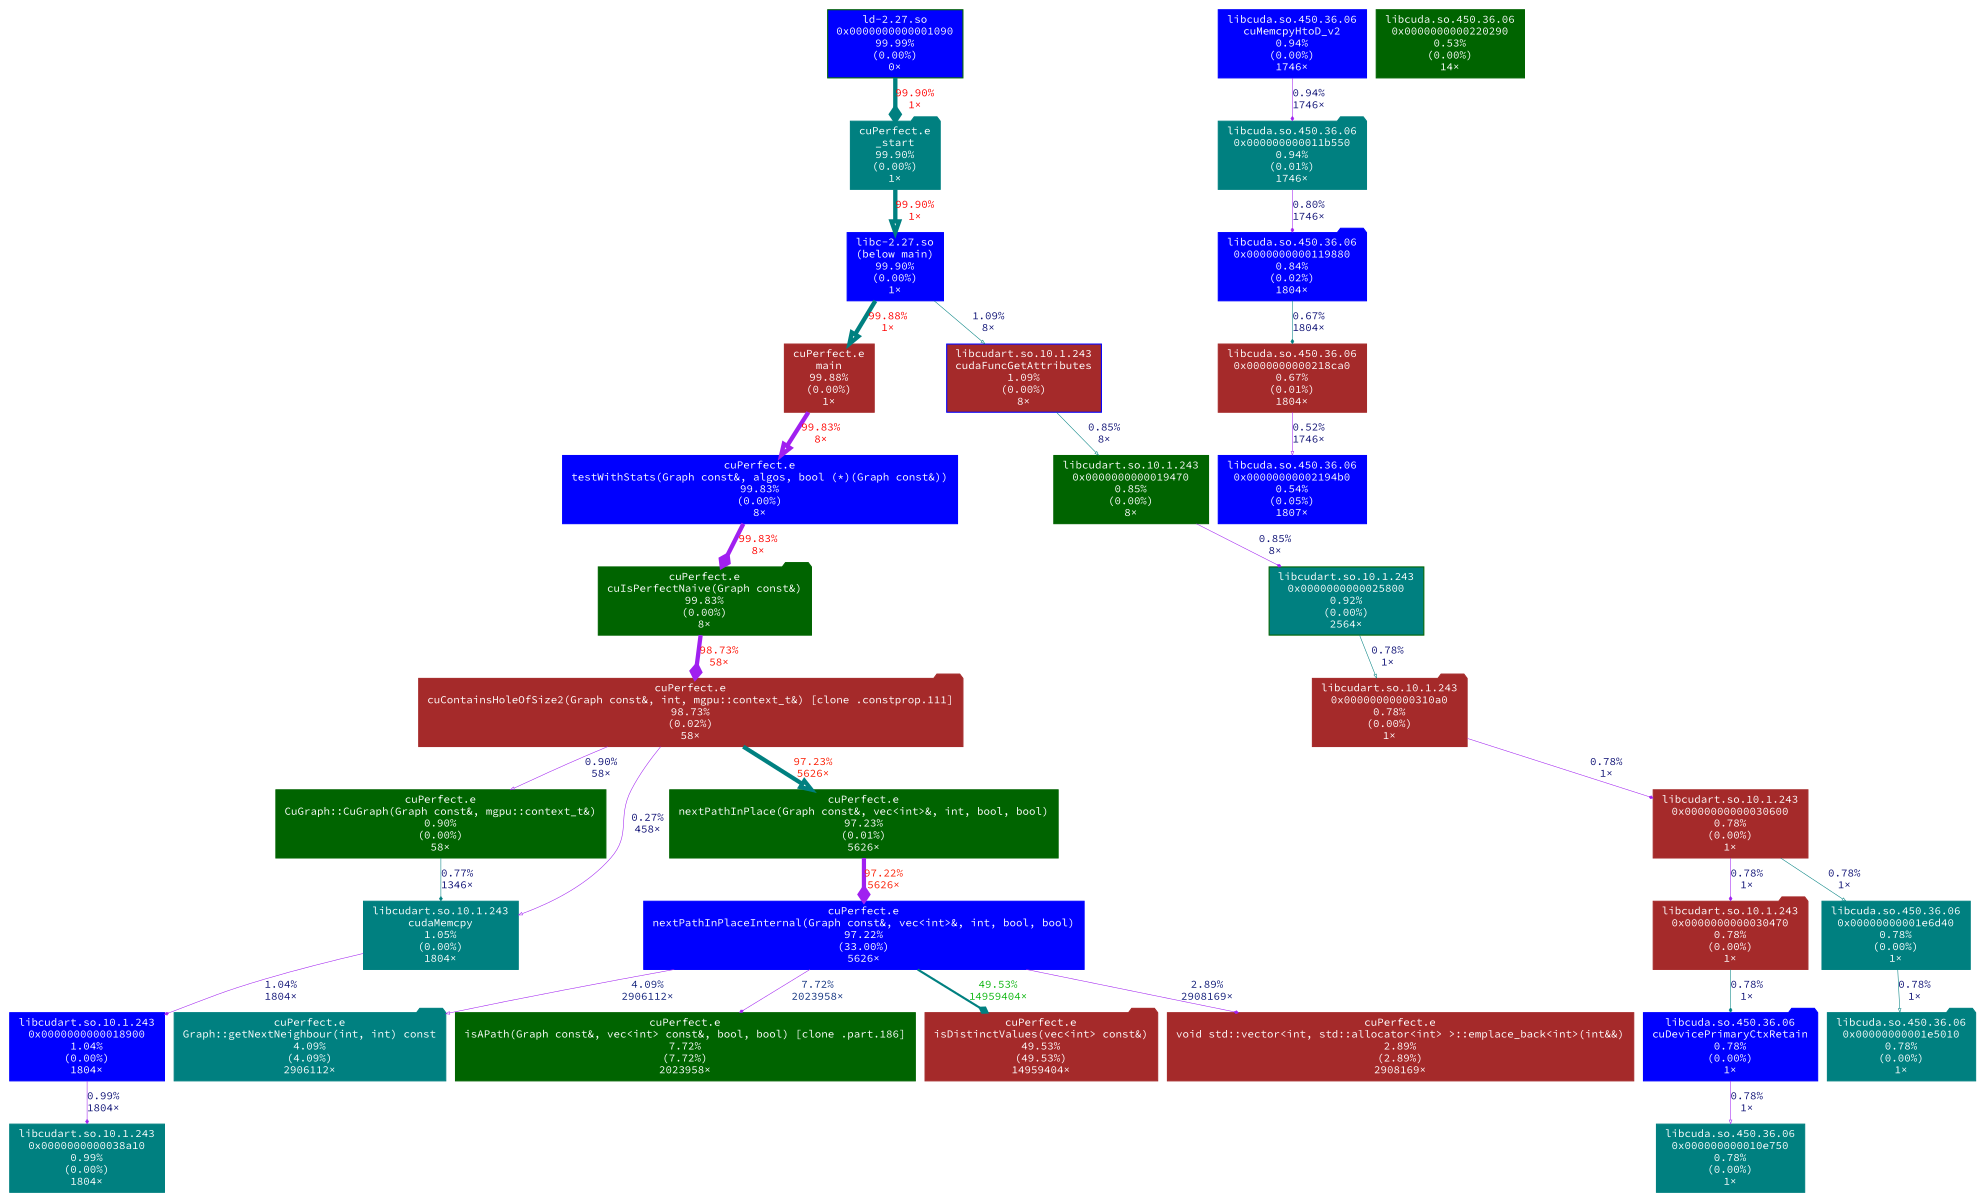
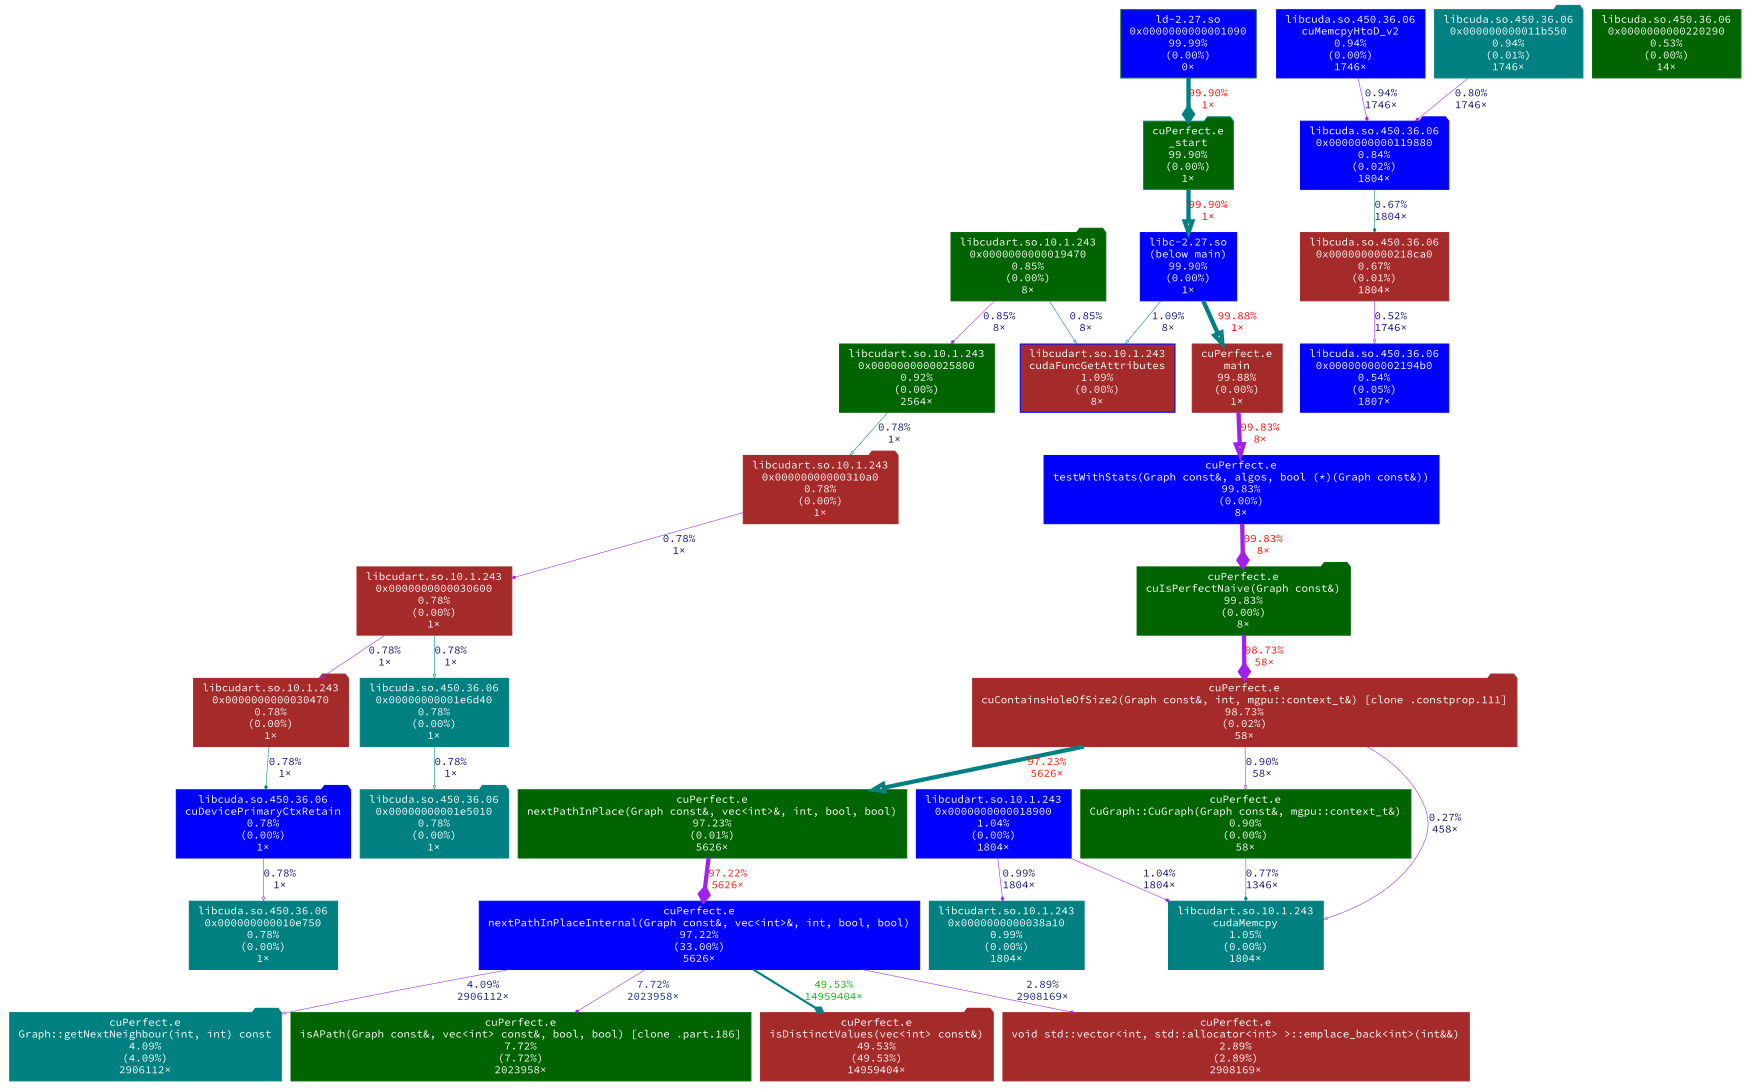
edge "libcuda.so.450.36.06 cuMemcpyHtoD_v2 0.94% (0.00%) 1746×" -> "libcuda.so.450.36.06 0x000000000011b550 0.94% (0.01%) 1746×": now "libcuda.so.450.36.06 cuMemcpyHtoD_v2 0.94% (0.00%) 1746×" -> "libcuda.so.450.36.06 0x0000000000119880 0.84% (0.02%) 1804×"
node "cuPerfect.e _start 99.90% (0.00%) 1×": fillcolor teal -> darkgreen
edge "libcudart.so.10.1.243 cudaFuncGetAttributes 1.09% (0.00%) 8×" -> "libcudart.so.10.1.243 0x0000000000019470 0.85% (0.00%) 8×": reversed
node "libcudart.so.10.1.243 0x0000000000019470 0.85% (0.00%) 8×": shape box -> folder
node "libcudart.so.10.1.243 0x0000000000025800 0.92% (0.00%) 2564×": fillcolor teal -> darkgreen
edge "libcudart.so.10.1.243 cudaMemcpy 1.05% (0.00%) 1804×" -> "libcudart.so.10.1.243 0x0000000000018900 1.04% (0.00%) 1804×": reversed
